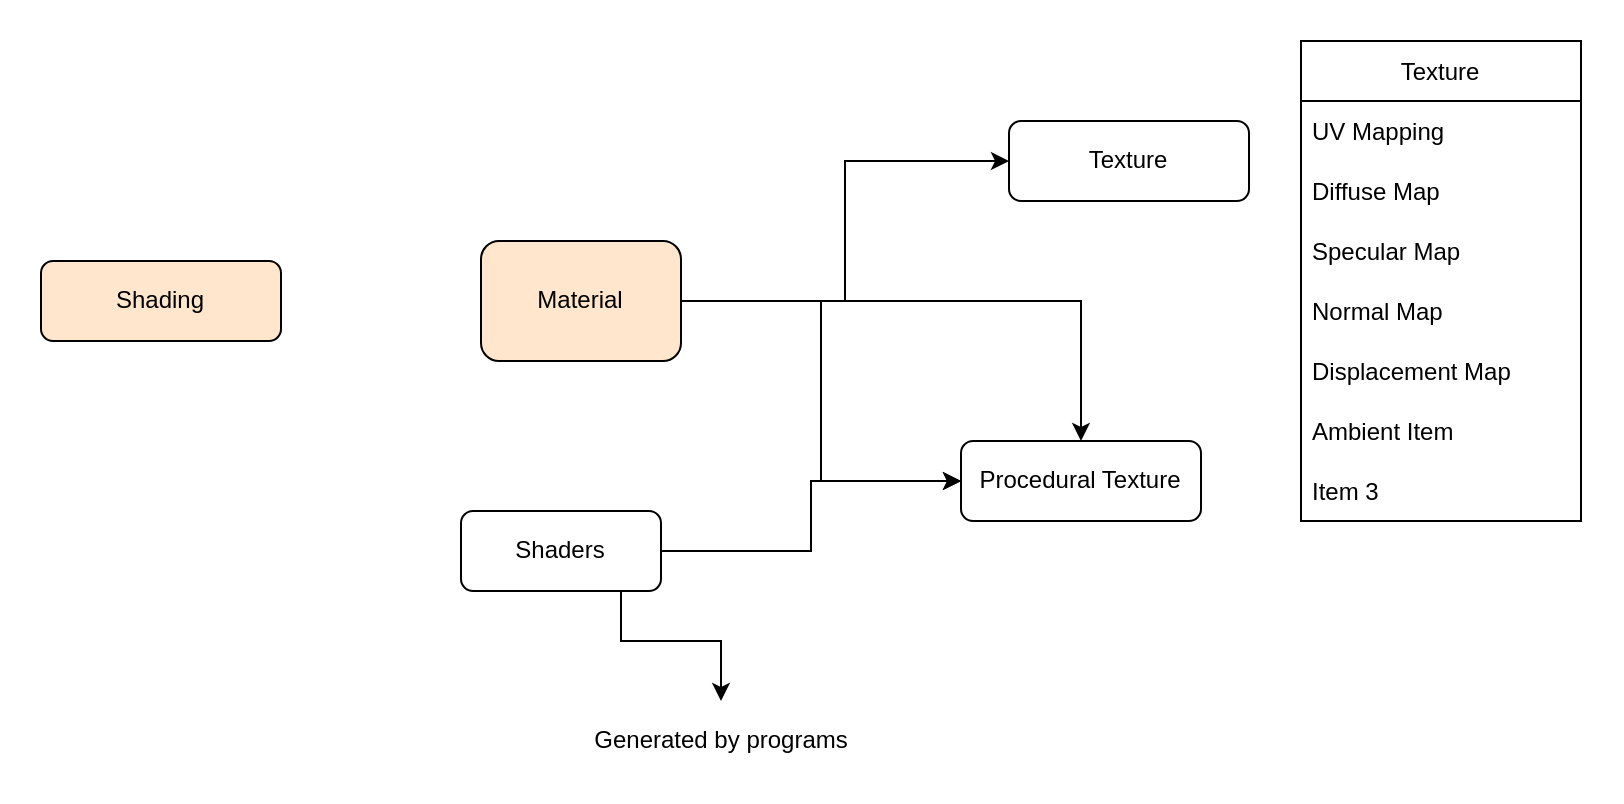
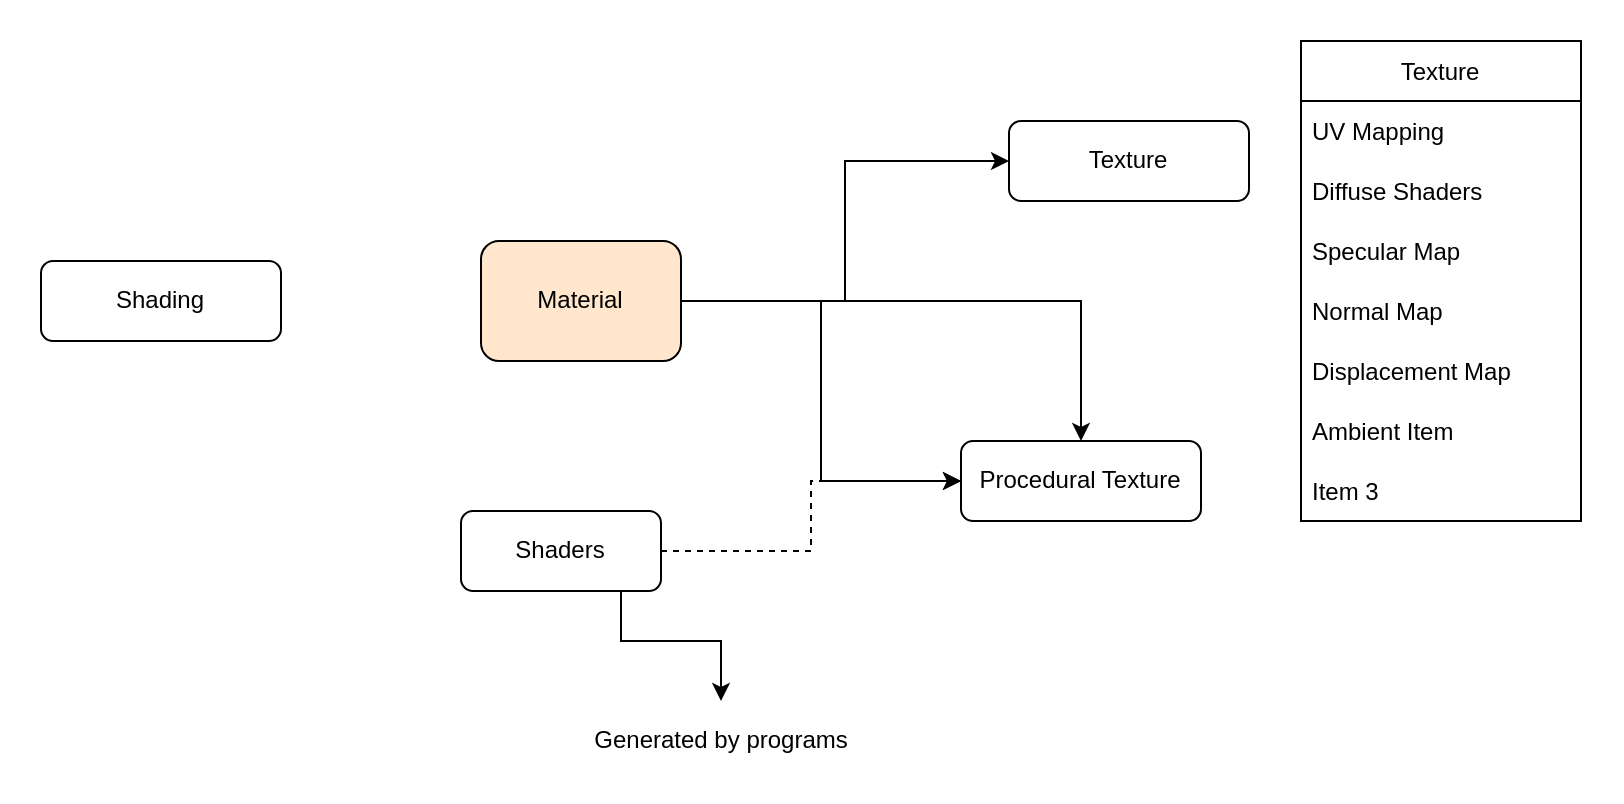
node "Diffuse Map": label "Diffuse Map" -> "Diffuse Shaders"
node "Shading": fillcolor #ffe6cc -> #ffffff
edge "Shaders" -> "Procedural Texture": style solid -> dashed
